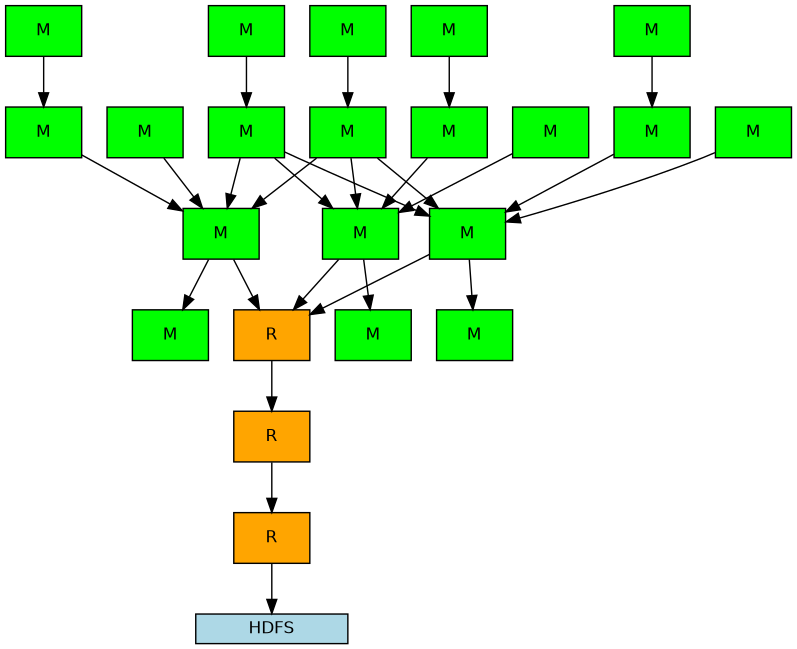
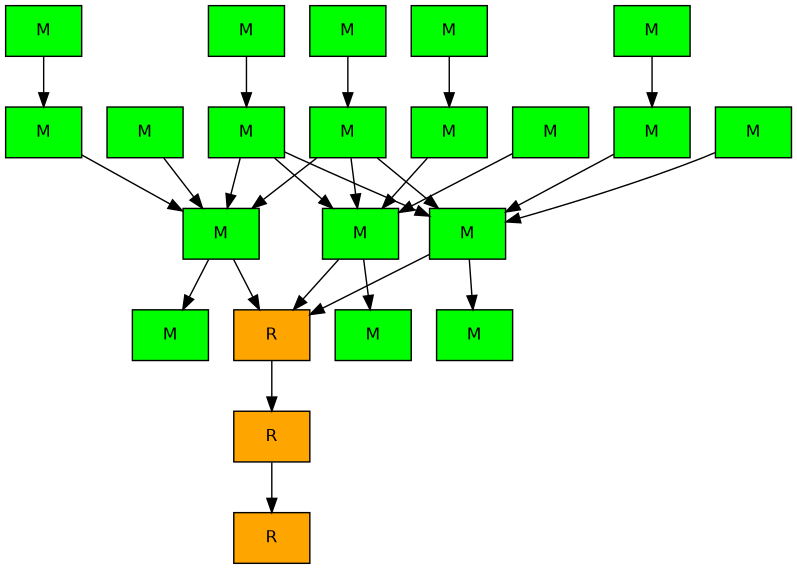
node "HDFS": removed
